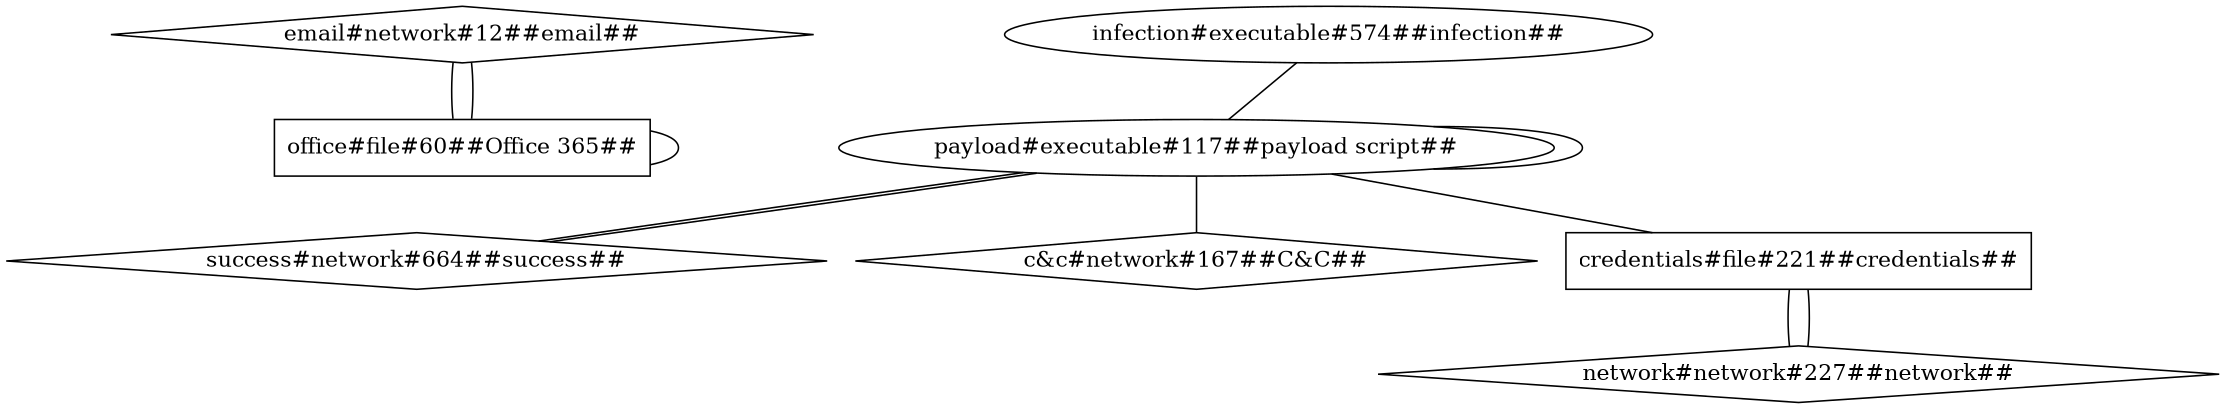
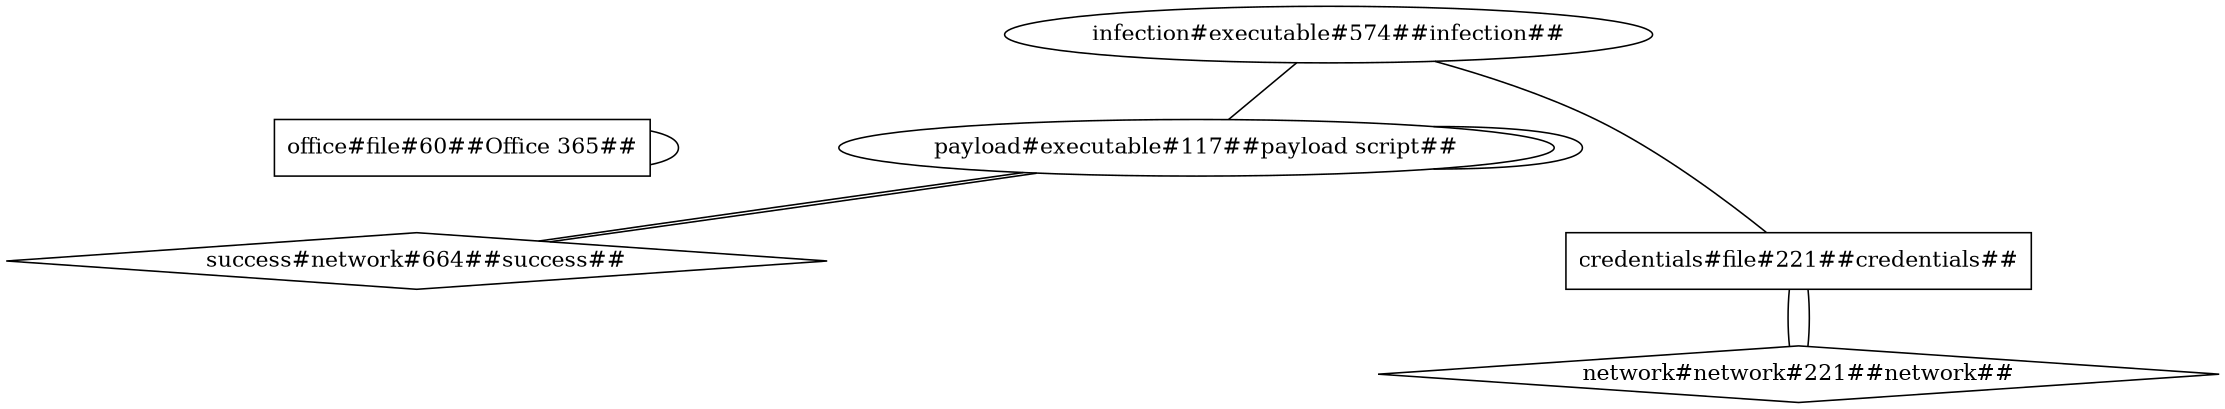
node "email#network#12##email##": removed
edge "payload#executable#117##payload script##" -- "credentials#file#221##credentials##": now "infection#executable#574##infection##" -- "credentials#file#221##credentials##"
node "c&c#network#167##C&C##": removed
node "network#network#227##network##": label "network#network#227##network##" -> "network#network#221##network##"
